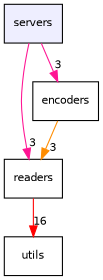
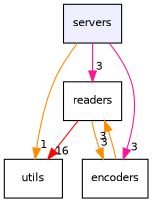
edge "servers" -> "utils": added
edge "readers" -> "encoders": added
